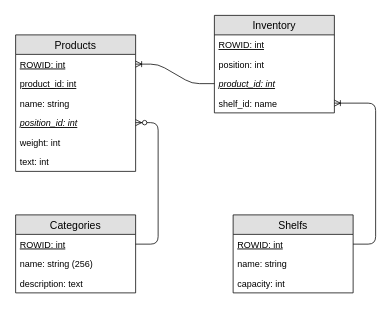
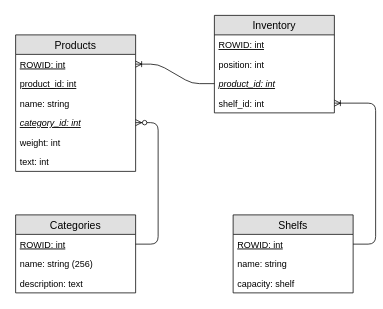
node "shelf_id: name": label "shelf_id: name" -> "shelf_id: int"
node "position_id: int": label "position_id: int" -> "category_id: int"
node "capacity: int": label "capacity: int" -> "capacity: shelf"
